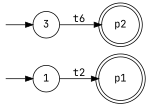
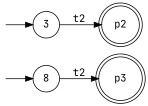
edge "3" -> "p2": label "t6" -> "t2"
node "1": label "1" -> "8"
node "p1": label "p1" -> "p3"
